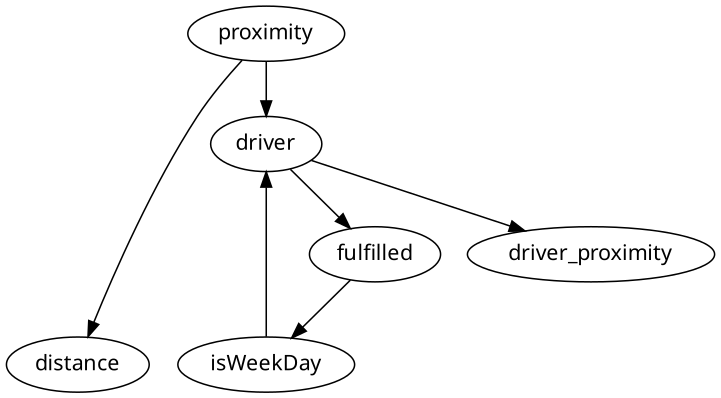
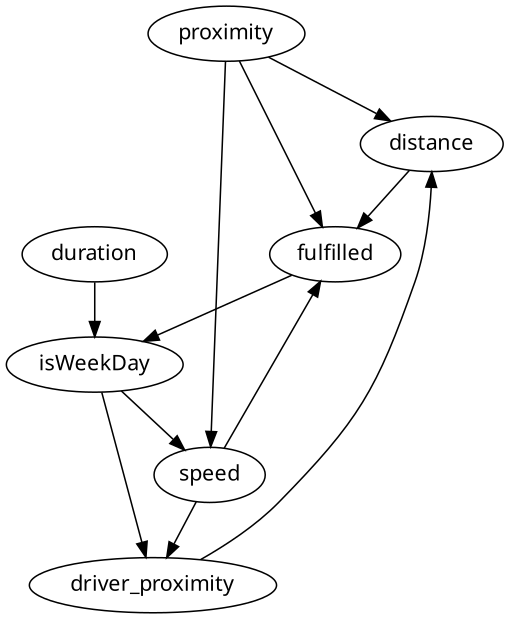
edge "proximity" -> "fulfilled": added
node "driver": label "driver" -> "speed"
edge "distance" -> "fulfilled": added
node "duration": added
edge "driver_proximity" -> "distance": added
edge "isWeekDay" -> "driver_proximity": added
